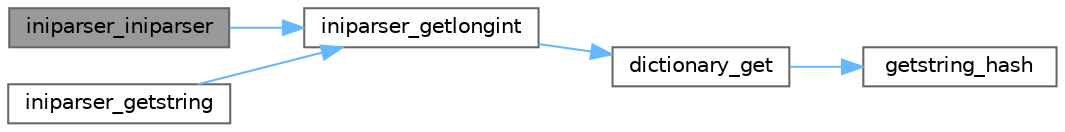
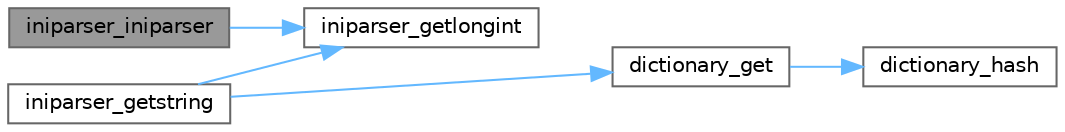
edge "iniparser_getlongint" -> "dictionary_get": now "iniparser_getstring" -> "dictionary_get"
node "getstring_hash": label "getstring_hash" -> "dictionary_hash"
